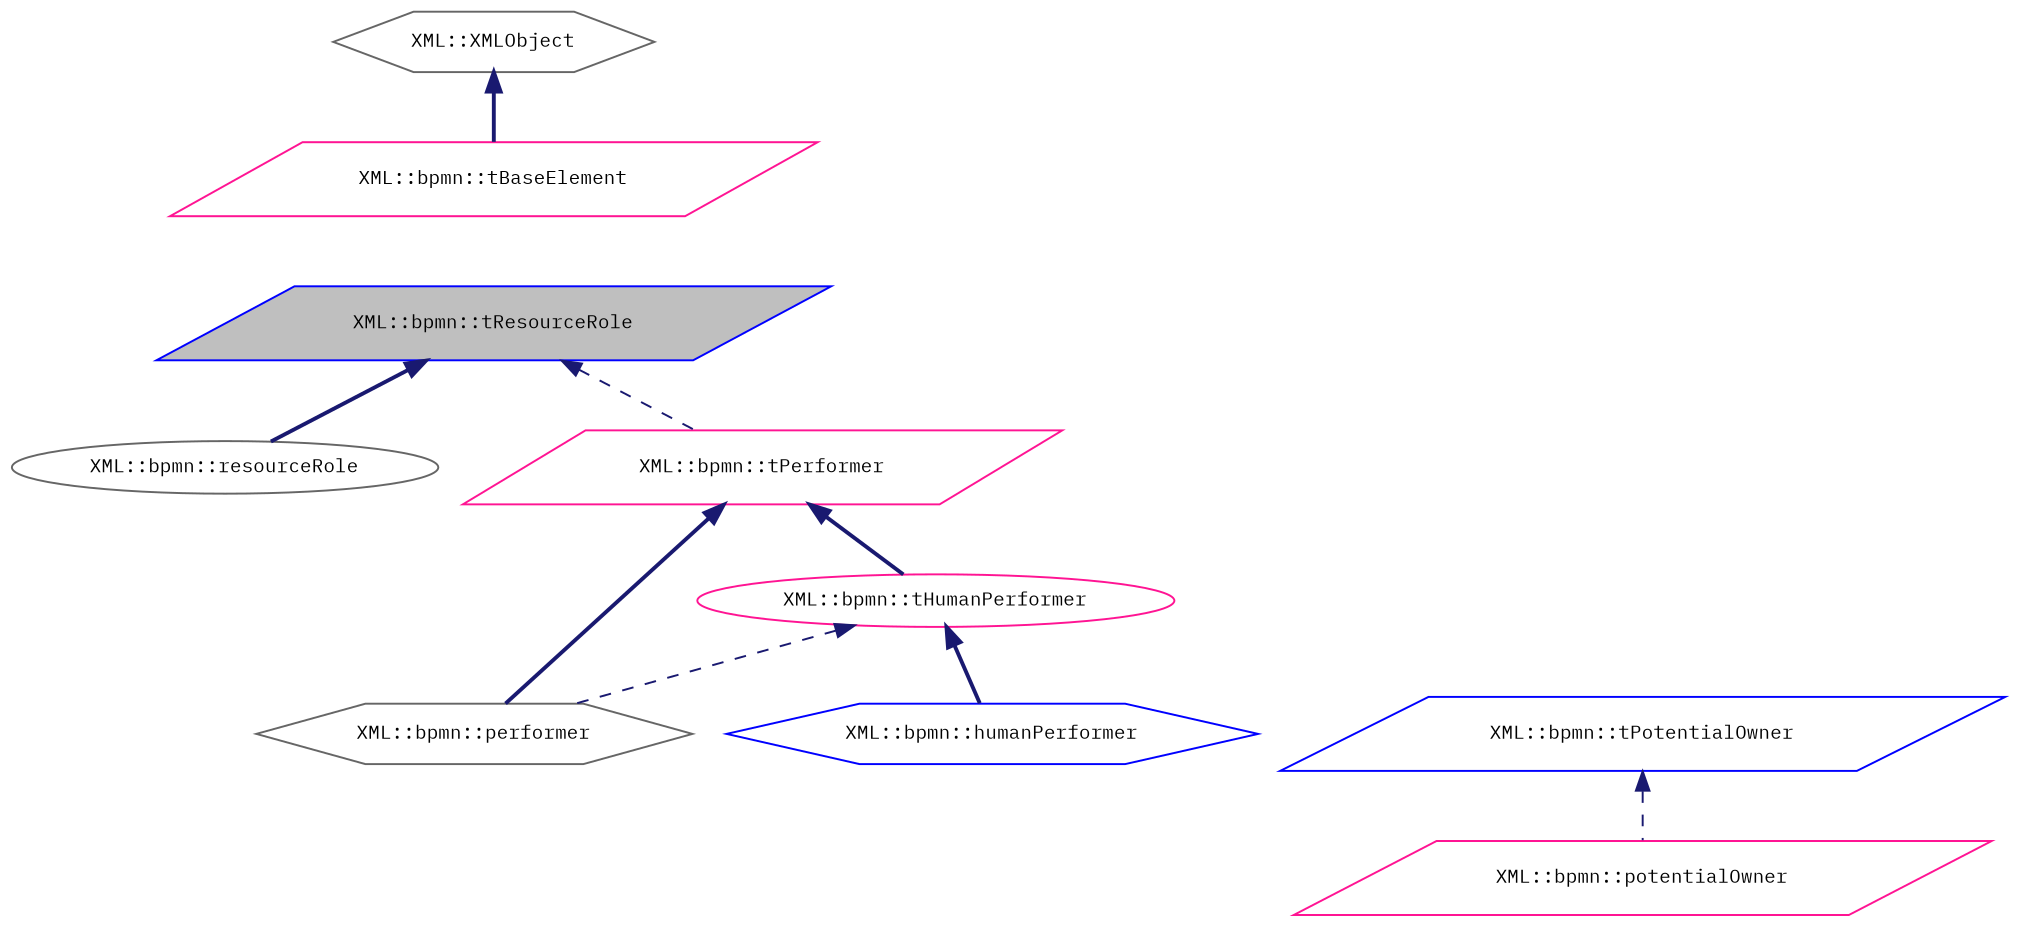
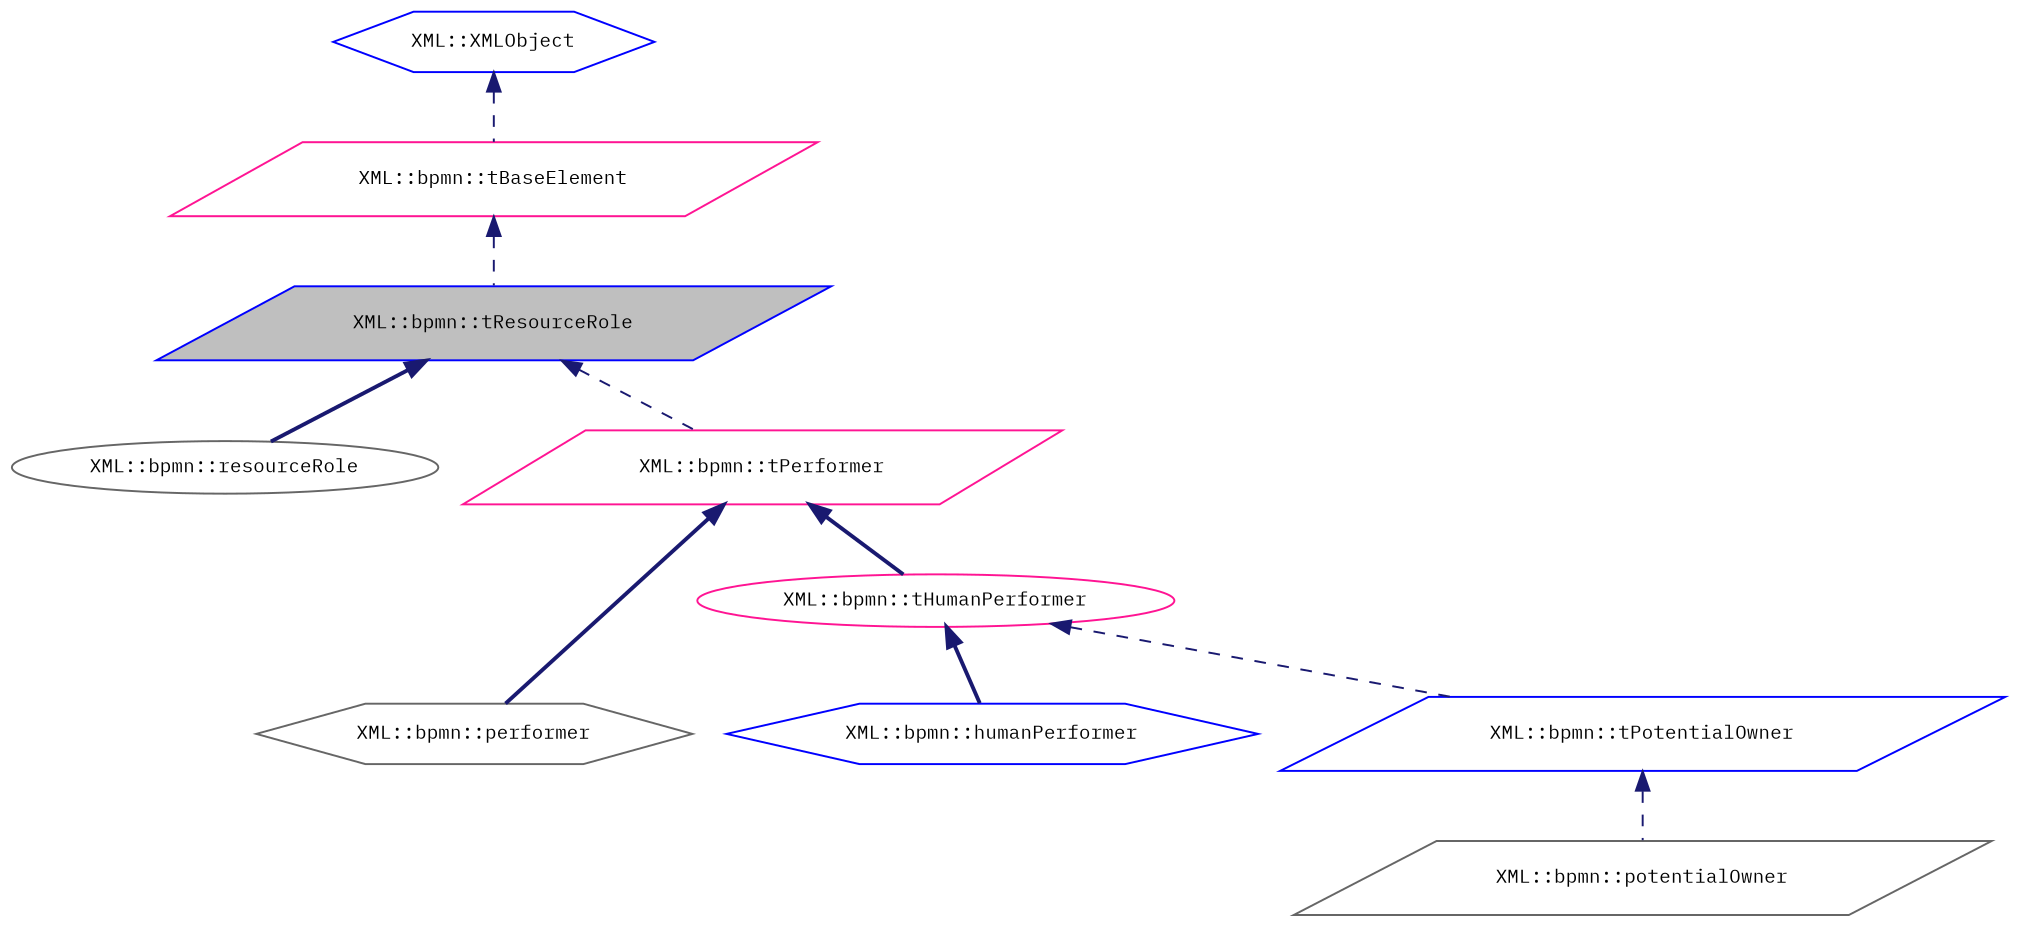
node "XML::XMLObject": color gray40 -> blue
edge "XML::bpmn::tBaseElement" -> "XML::XMLObject": style bold -> dashed
edge "XML::bpmn::tResourceRole" -> "XML::bpmn::tBaseElement": added
edge "XML::bpmn::performer" -> "XML::bpmn::tHumanPerformer": now "XML::bpmn::tPotentialOwner" -> "XML::bpmn::tHumanPerformer"
node "XML::bpmn::potentialOwner": color deeppink -> gray40
